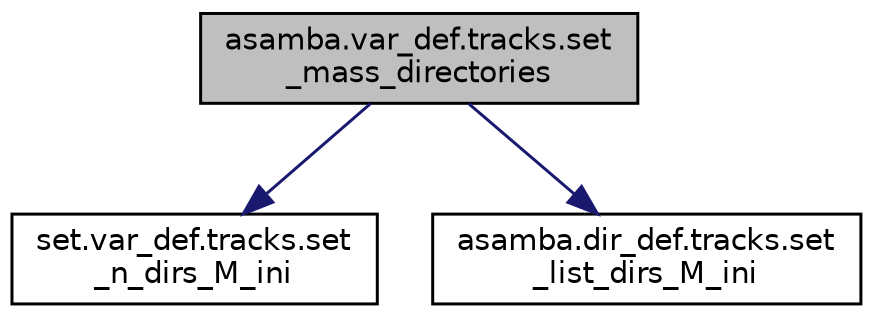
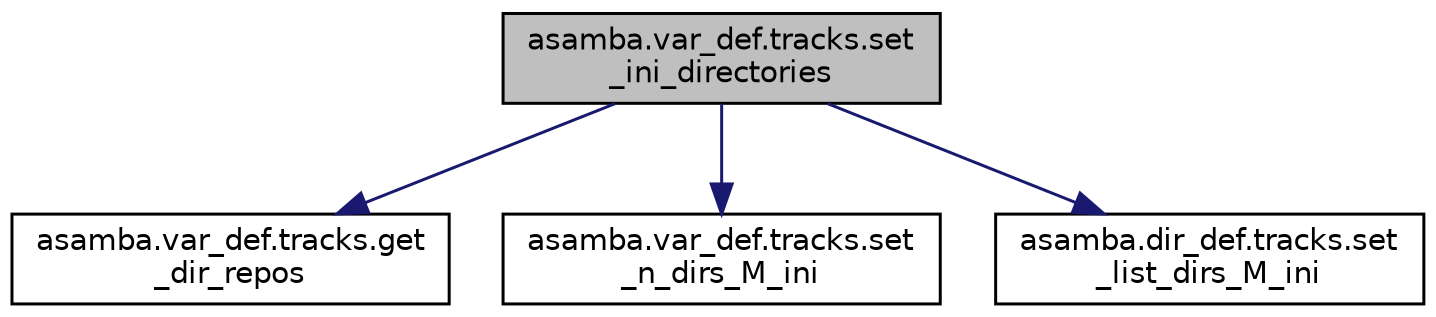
node "asamba.var_def.tracks.set _mass_directories": label "asamba.var_def.tracks.set _mass_directories" -> "asamba.var_def.tracks.set _ini_directories"
node "set.var_def.tracks.set _n_dirs_M_ini": label "set.var_def.tracks.set _n_dirs_M_ini" -> "asamba.var_def.tracks.set _n_dirs_M_ini"
node "asamba.var_def.tracks.get _dir_repos": added
